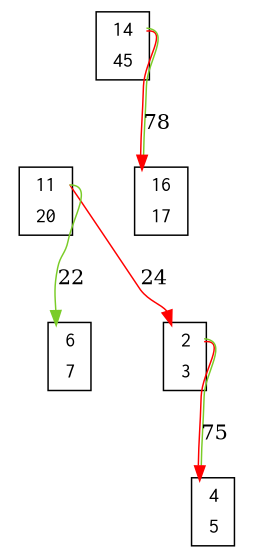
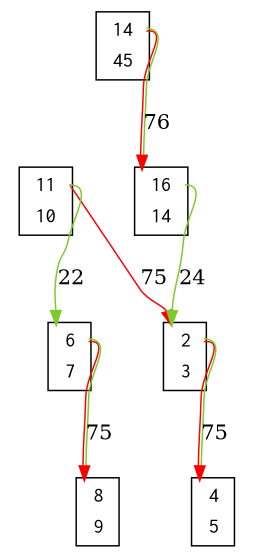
edge "14" -> "16": label "78" -> "76"
node "11": text "20" -> "10"
node "16": text "17" -> "14"
edge "16" -> "2": added, label "24"
edge "11" -> "2": label "24" -> "75"
node "8": added
